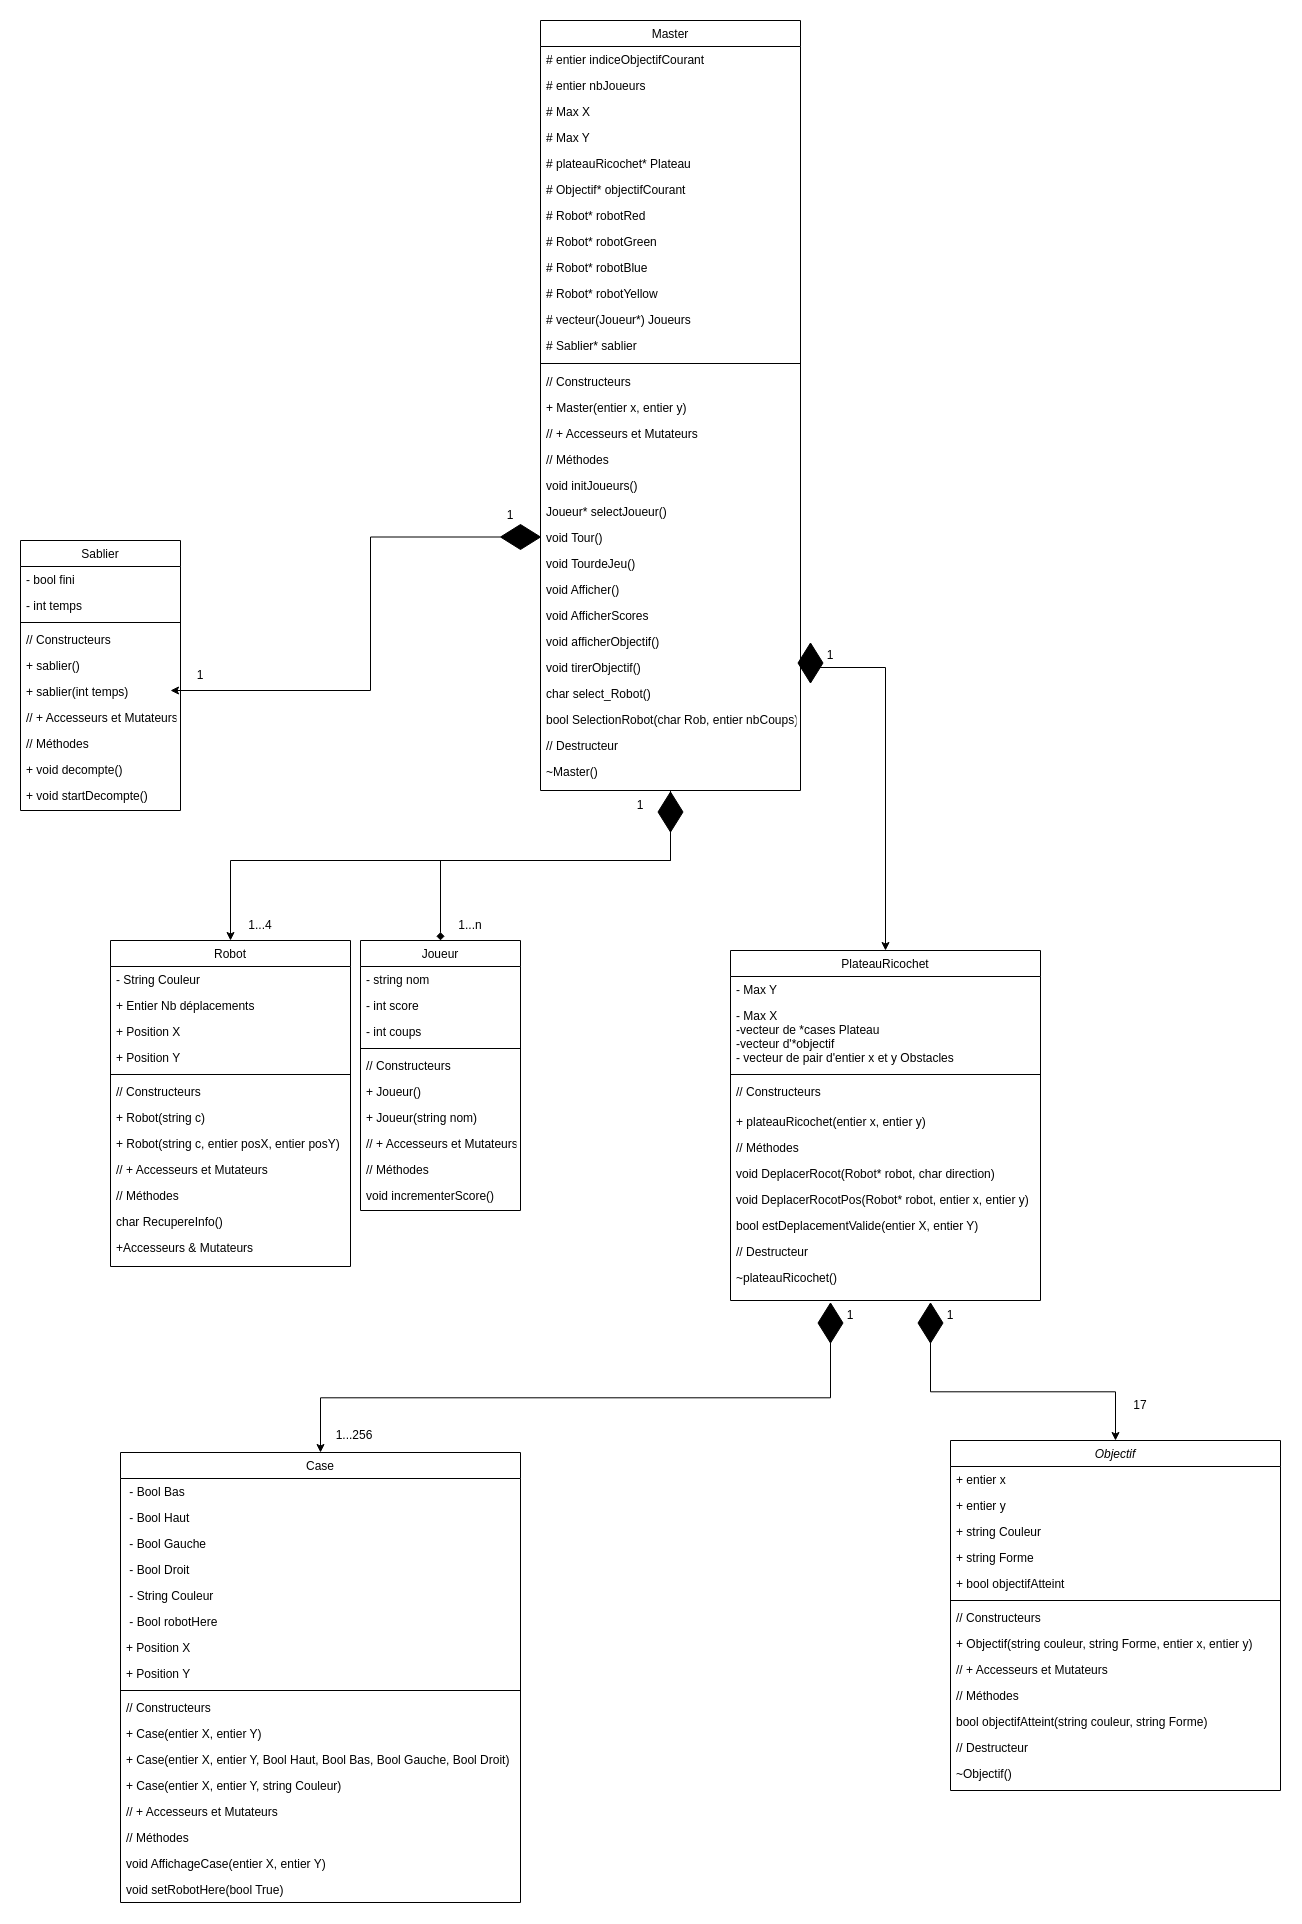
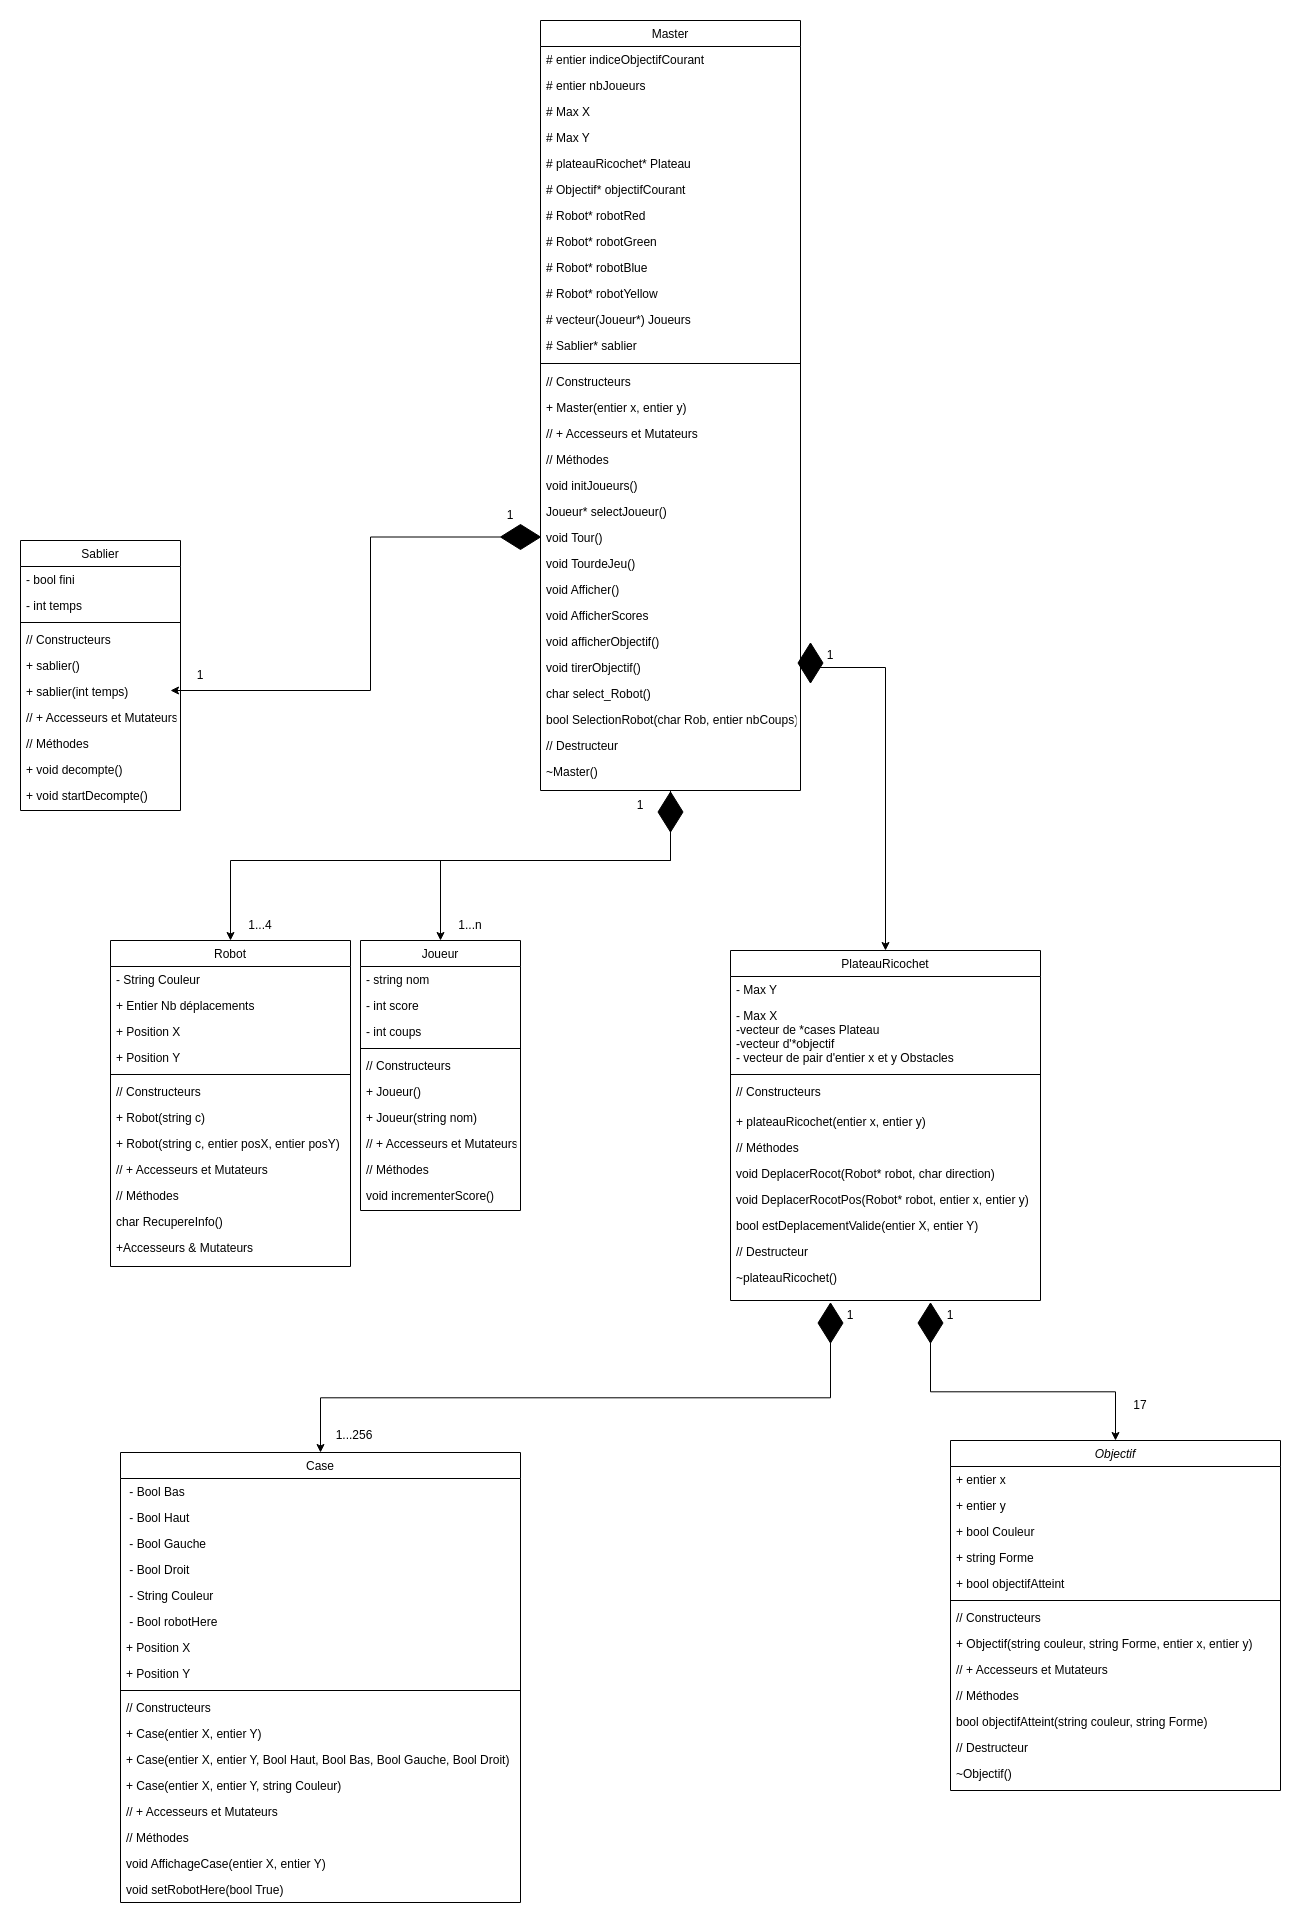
edge "Master" -> "Joueur": arrowhead diamond -> classic
node "+ string Couleur": label "+ string Couleur" -> "+ bool Couleur"
